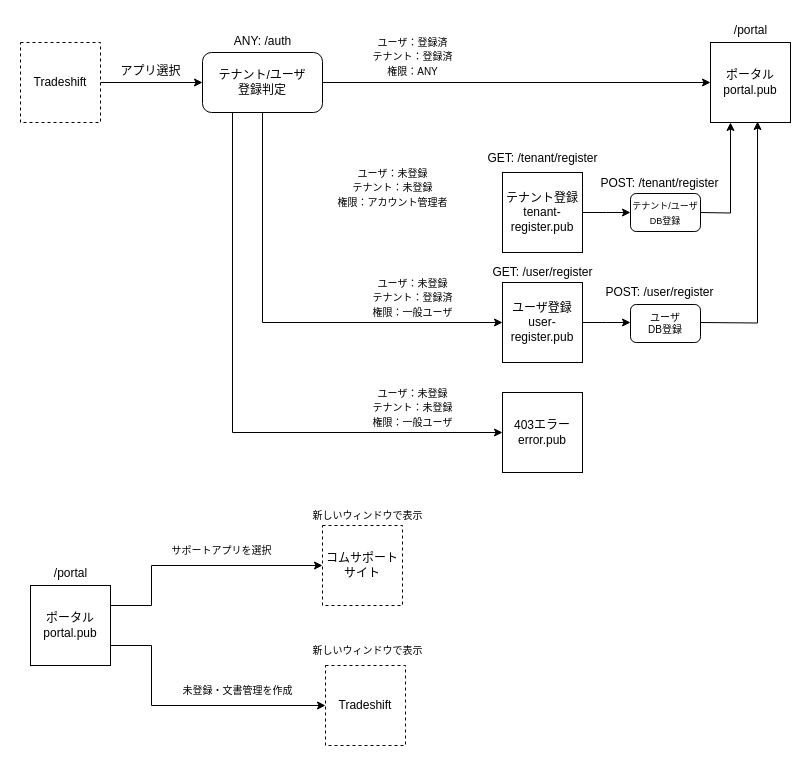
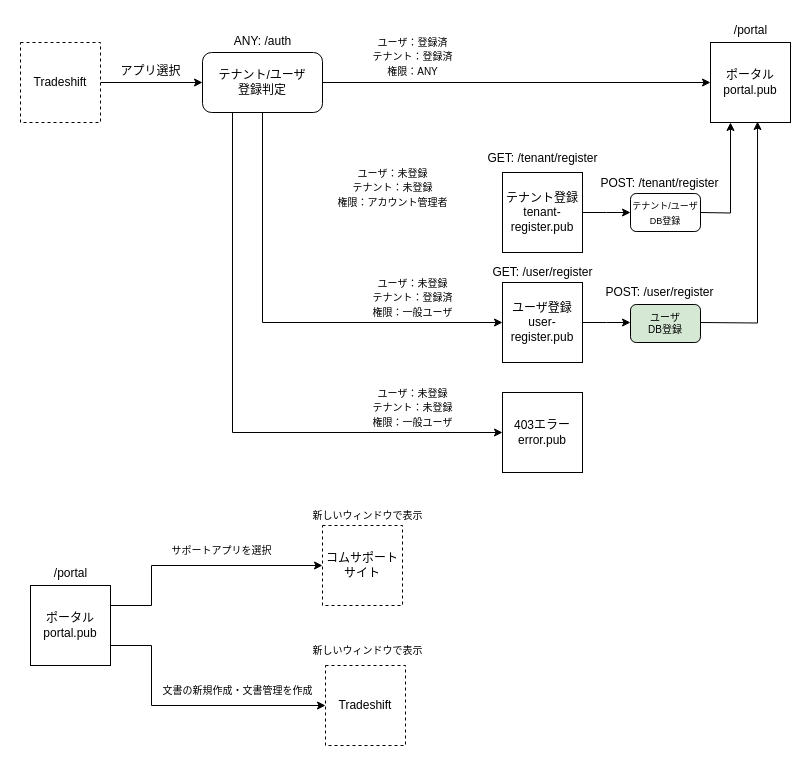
node "ユーザDB登録": fillcolor #ffffff -> #d5e8d4
node "未登録・文書管理を作成": label "未登録・文書管理を作成" -> "文書の新規作成・文書管理を作成"
